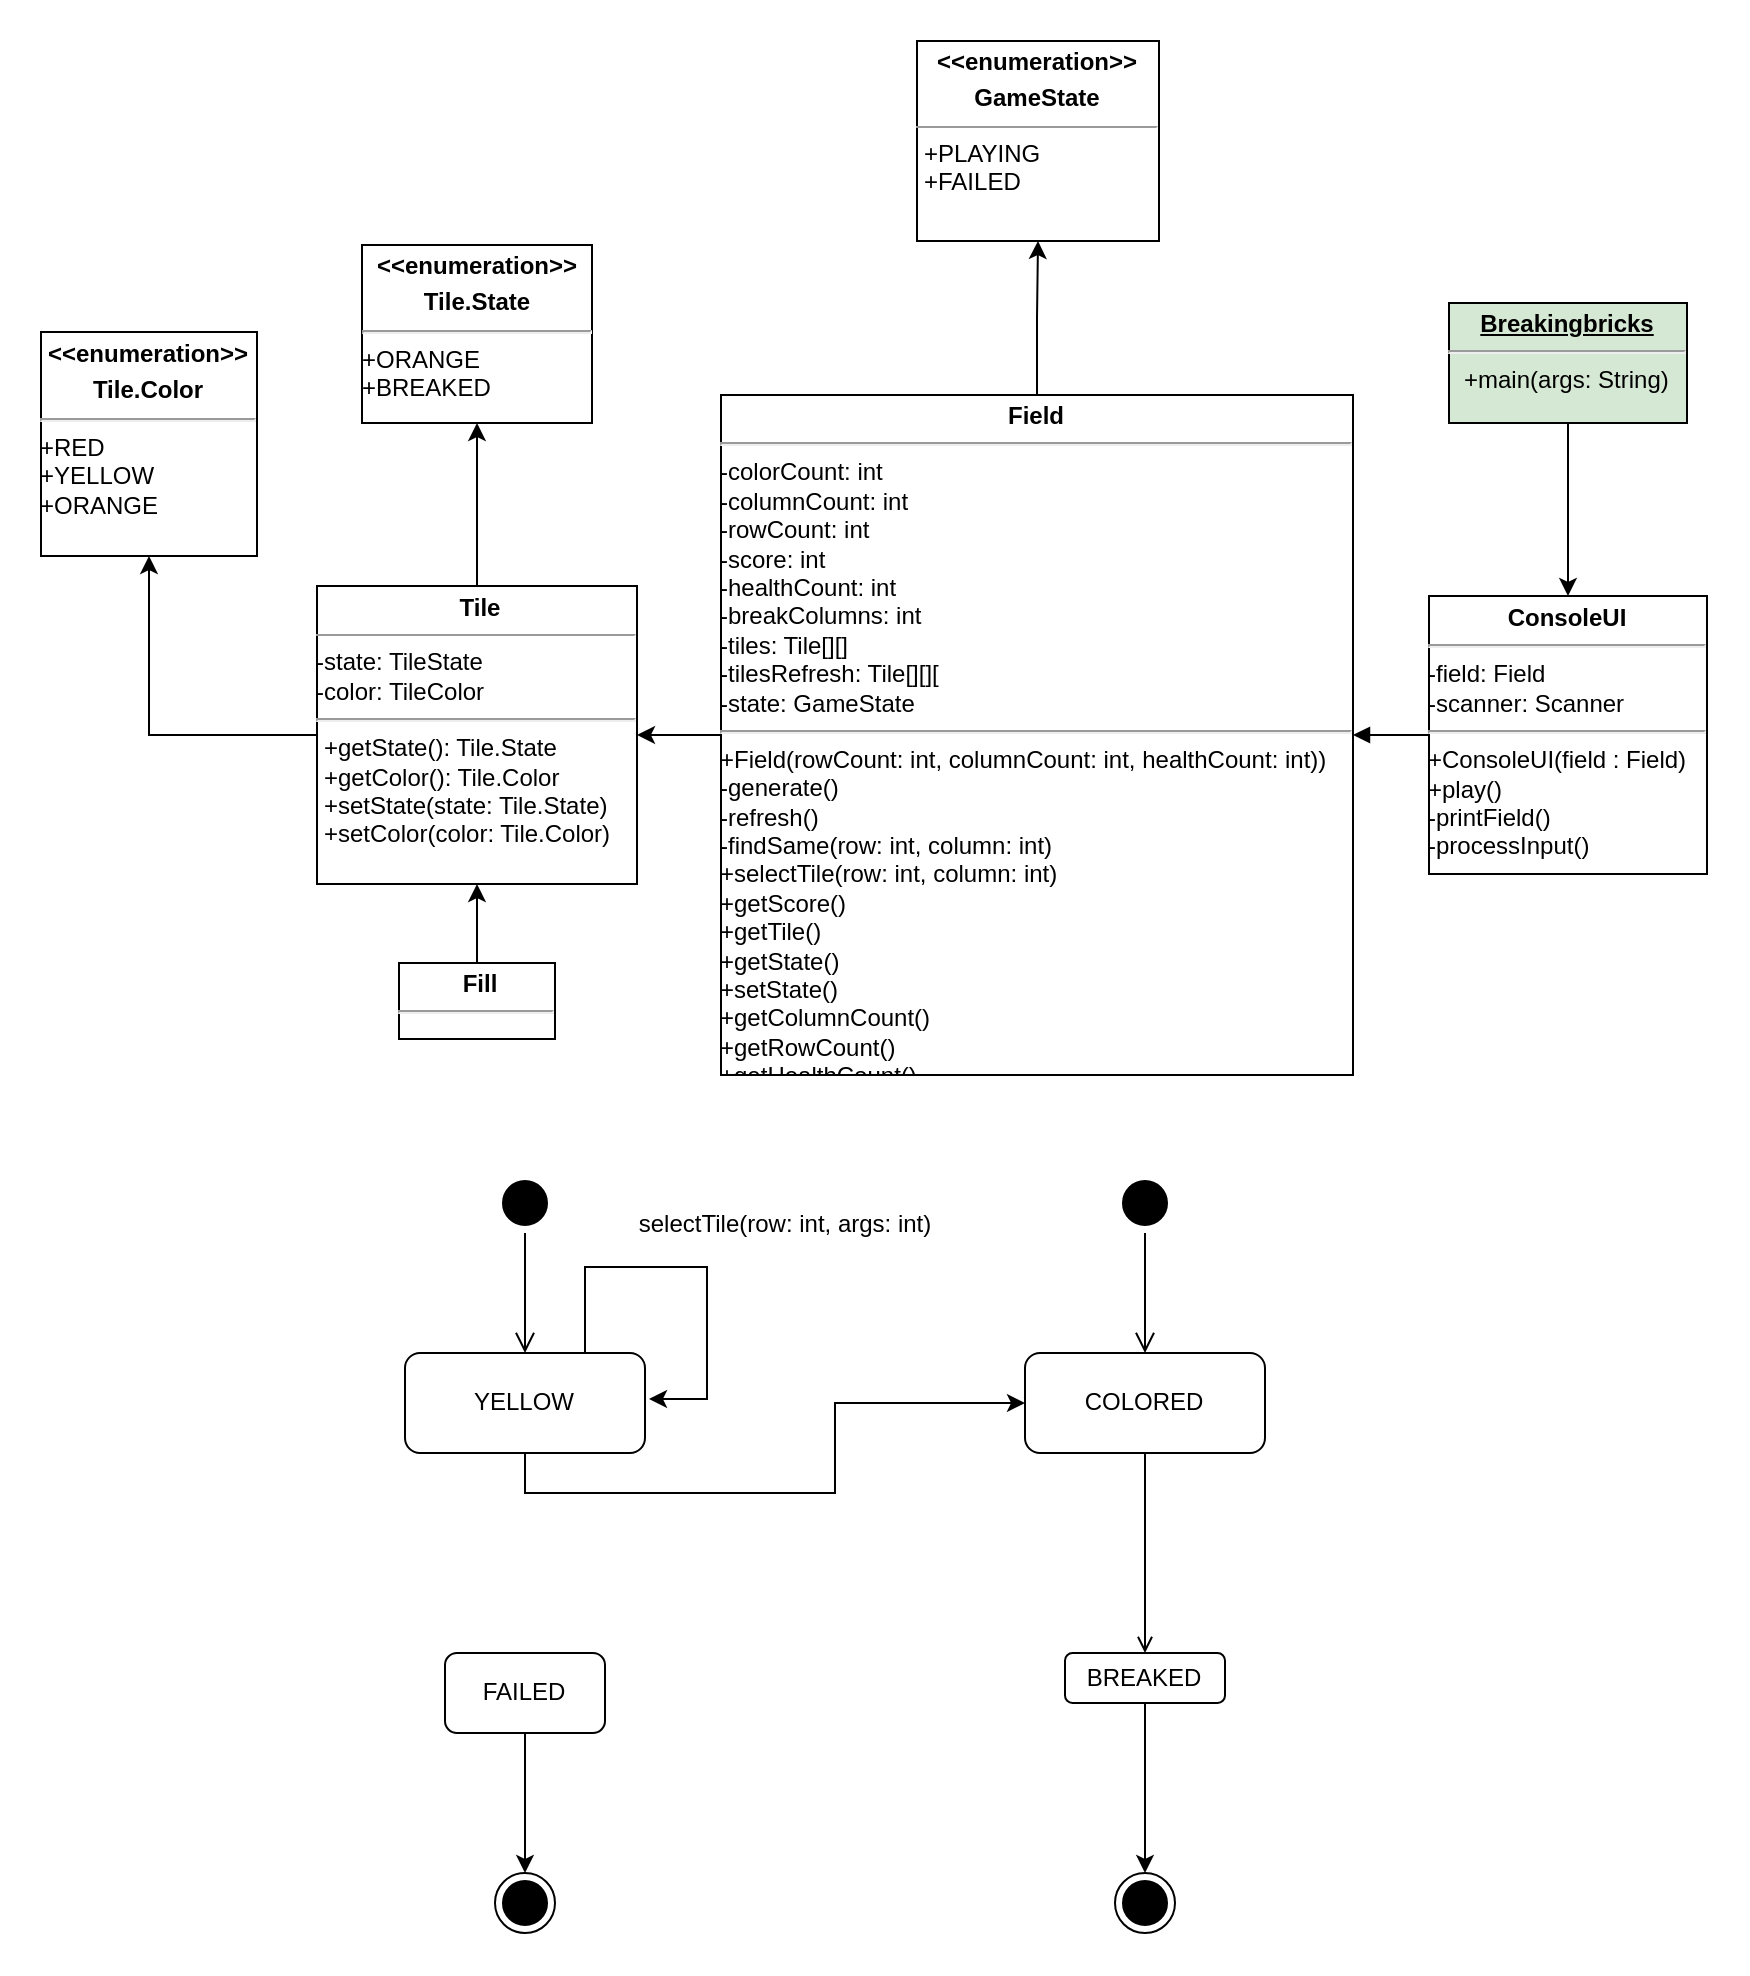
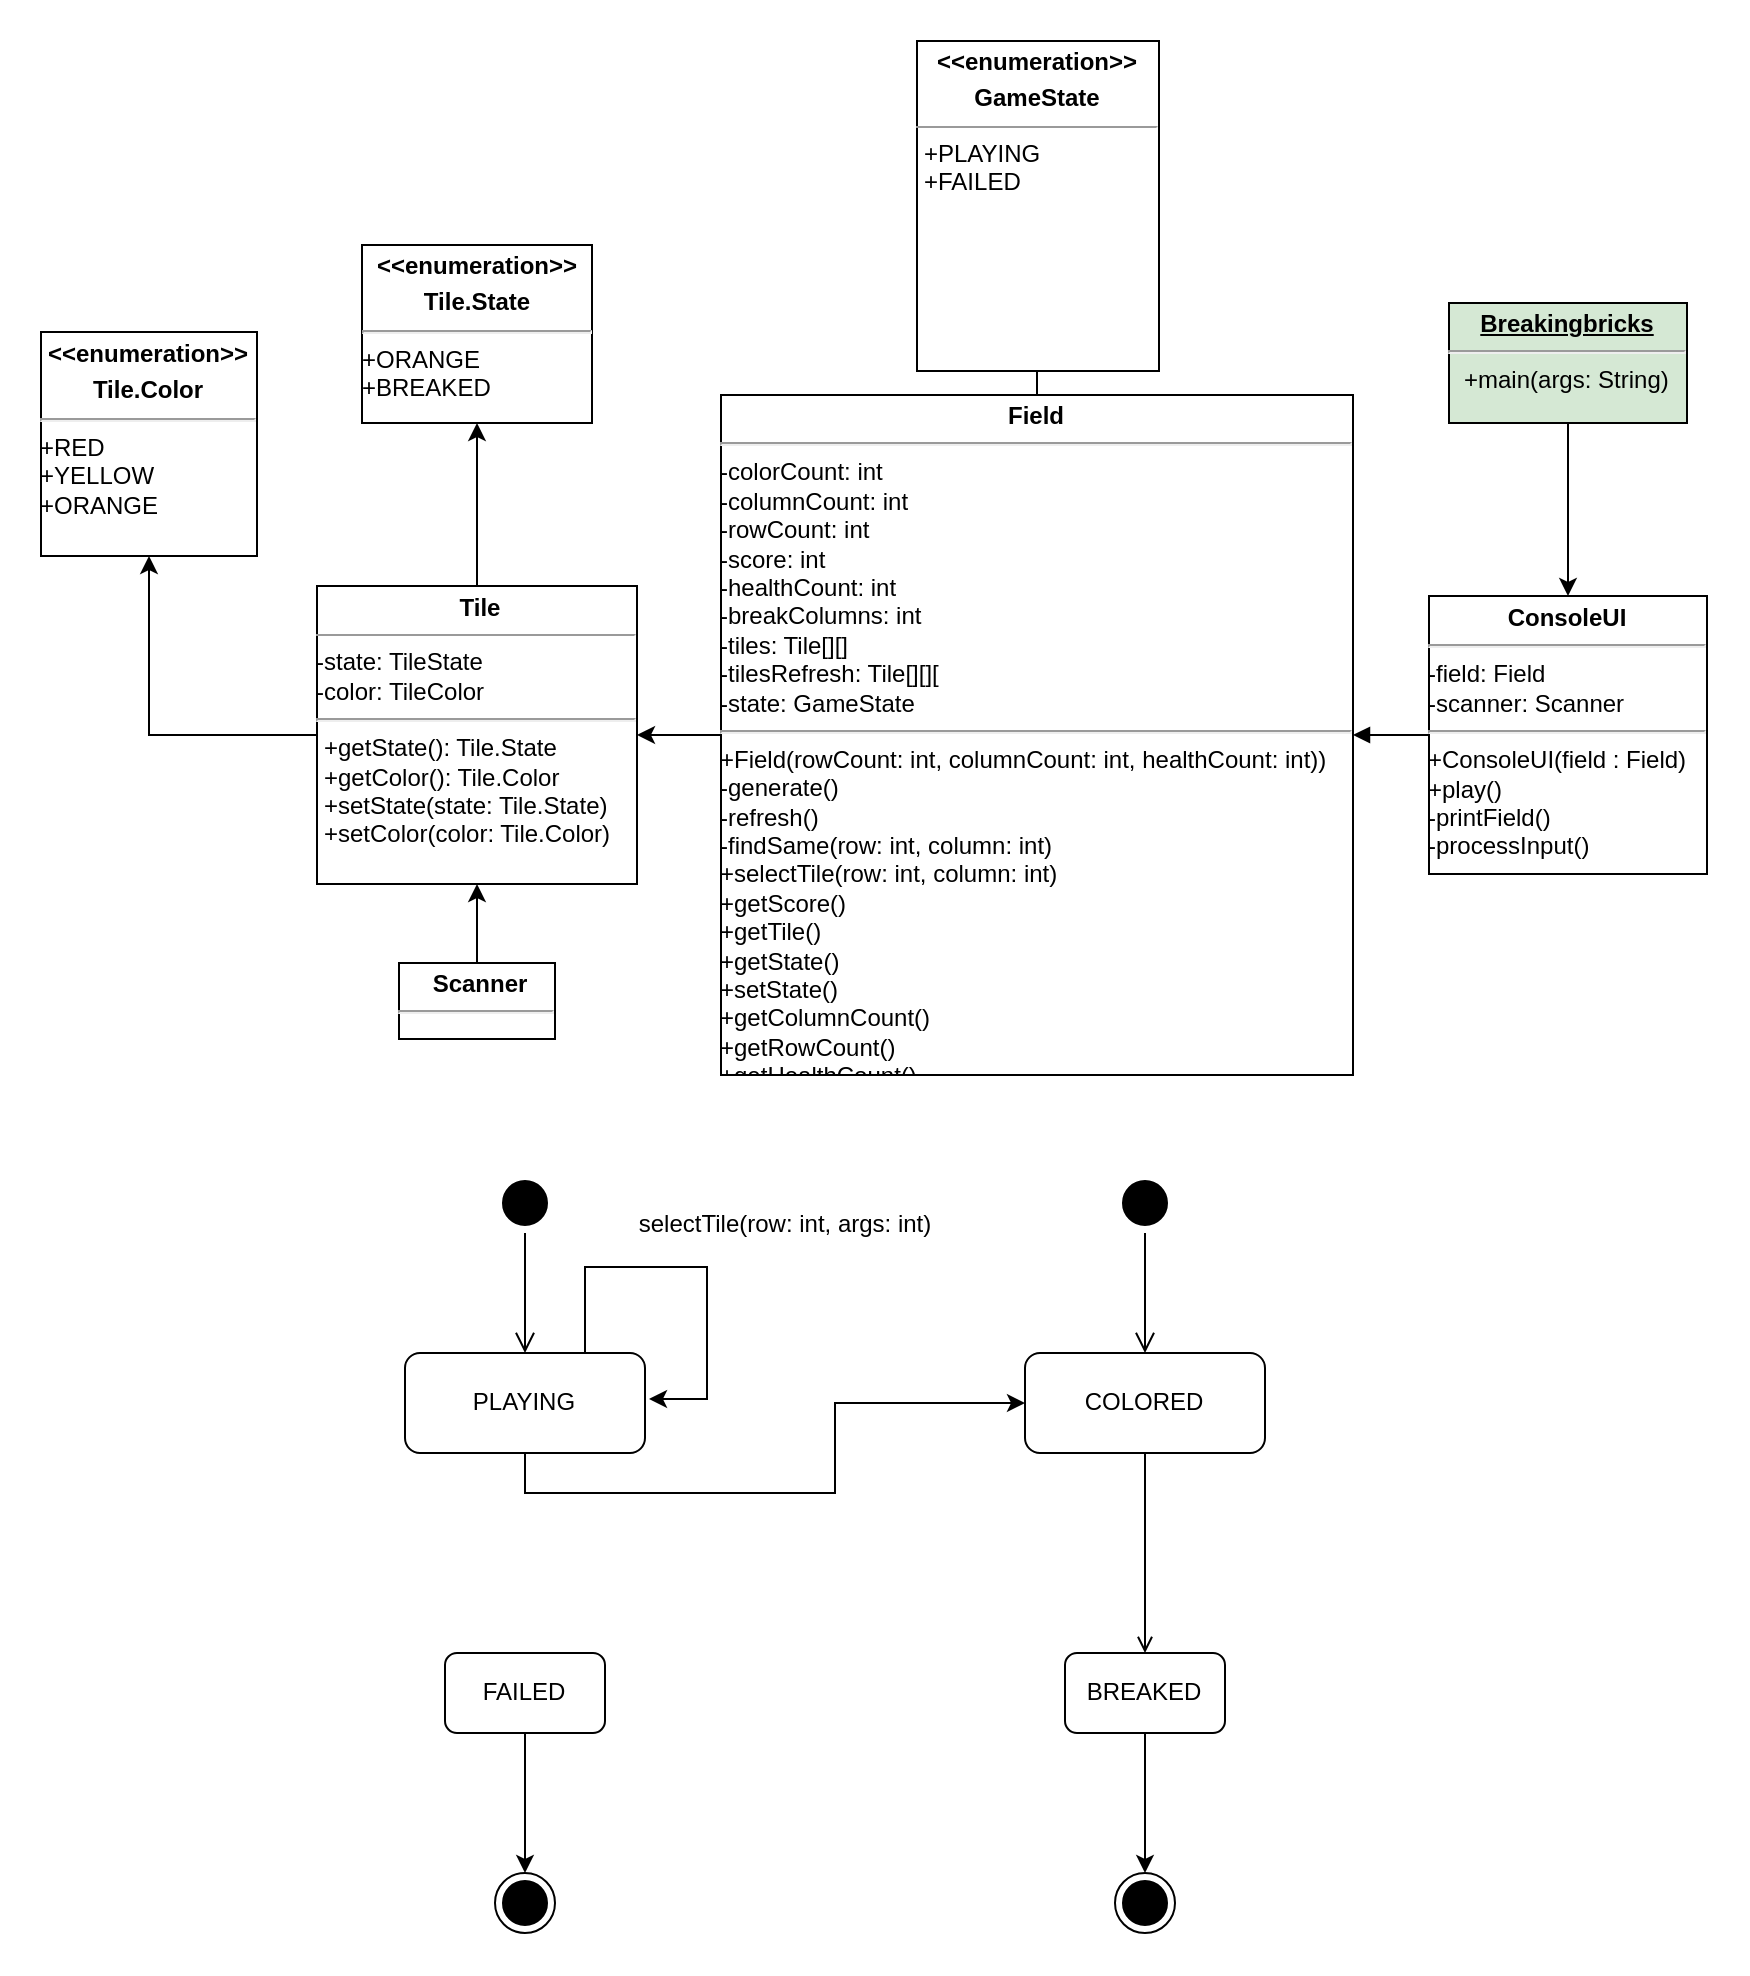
node "<<enumeration>> GameState +PLAYING +FAILED": size 242x200 -> 242x330
node "Fill": label "Fill" -> "Scanner"
node "YELLOW": label "YELLOW" -> "PLAYING"
node "BREAKED": size 160x50 -> 160x80
